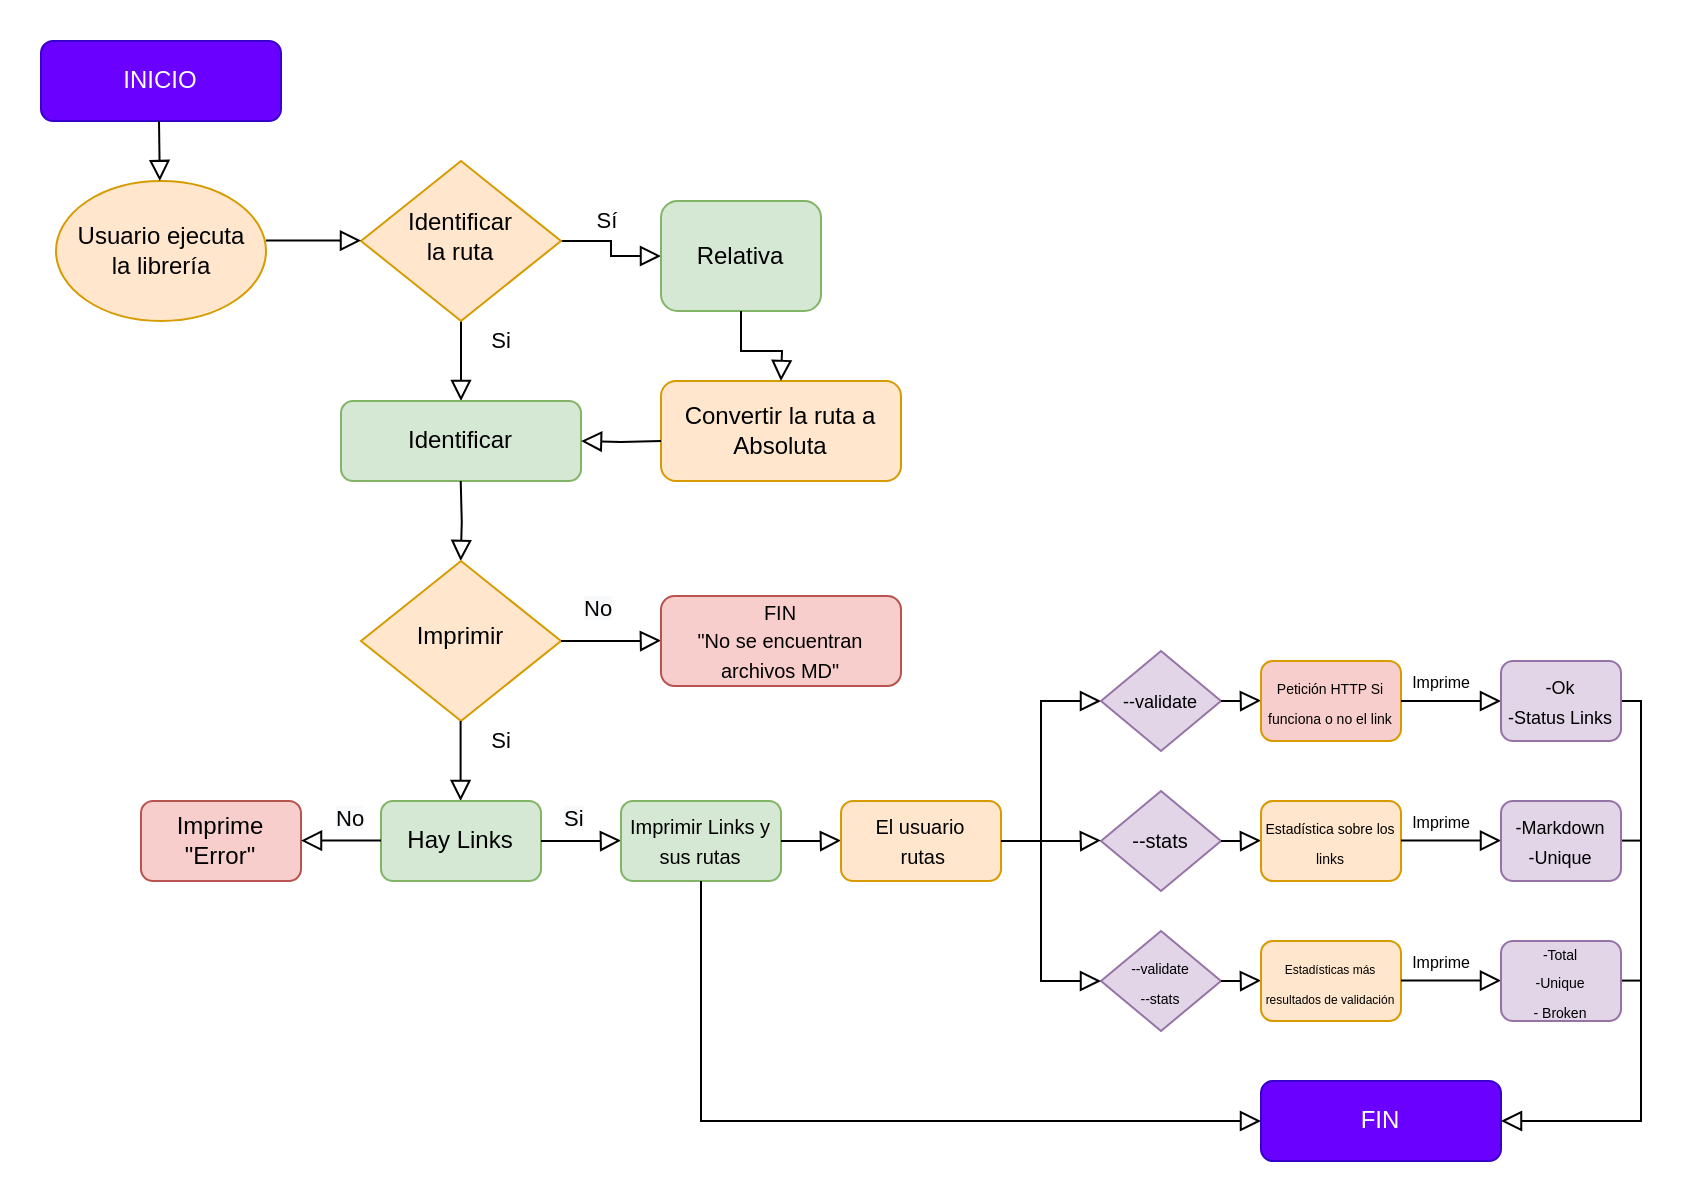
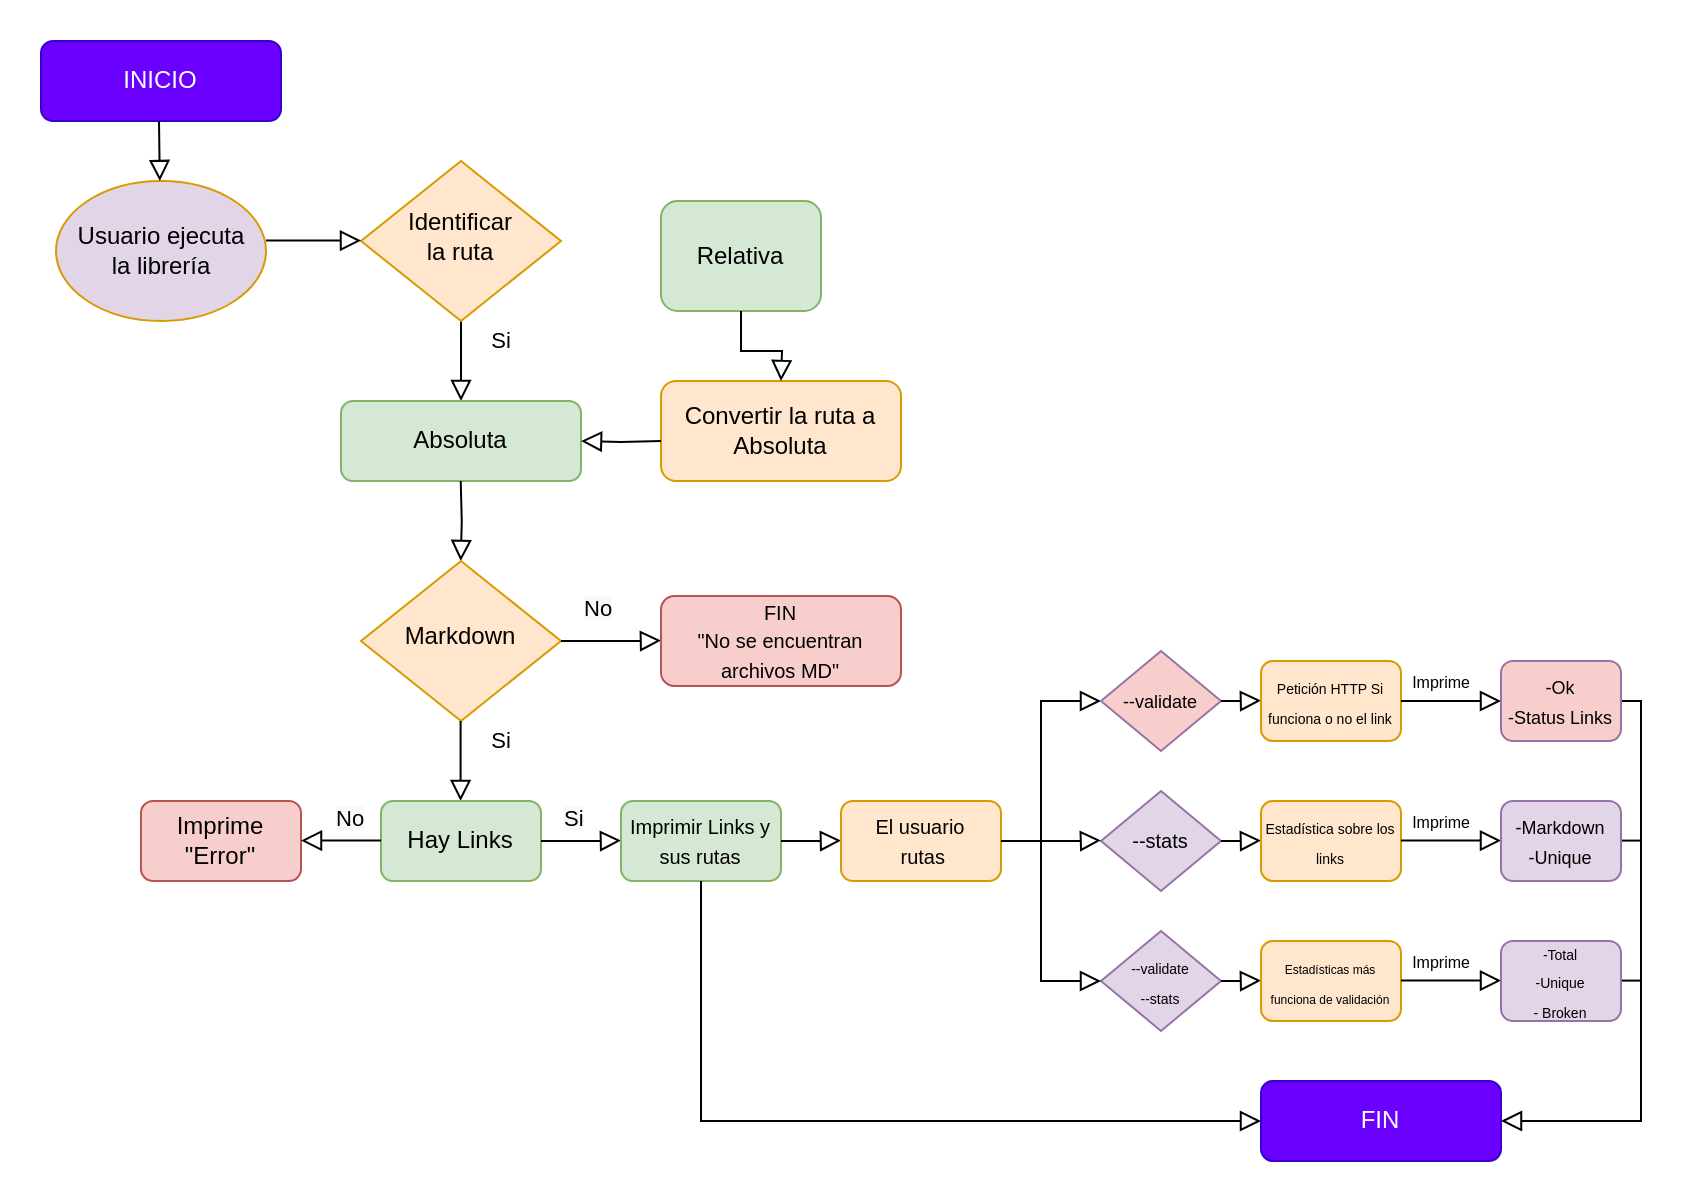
edge "Identificar la ruta" -> "Relativa": removed, label "Sí"
node "Usuario ejecuta la librería": fillcolor #ffe6cc -> #e1d5e7
node "Identificar": label "Identificar" -> "Absoluta"
node "Imprimir": label "Imprimir" -> "Markdown"
node "--validate": fillcolor #e1d5e7 -> #f8cecc
node "Petición HTTP Si funciona o no el link": fillcolor #f8cecc -> #ffe6cc
node "-Ok -Status Links": fillcolor #e1d5e7 -> #f8cecc
node "Estadísticas más resultados de validación": label "Estadísticas más resultados de validación" -> "Estadísticas más funciona de validación"
